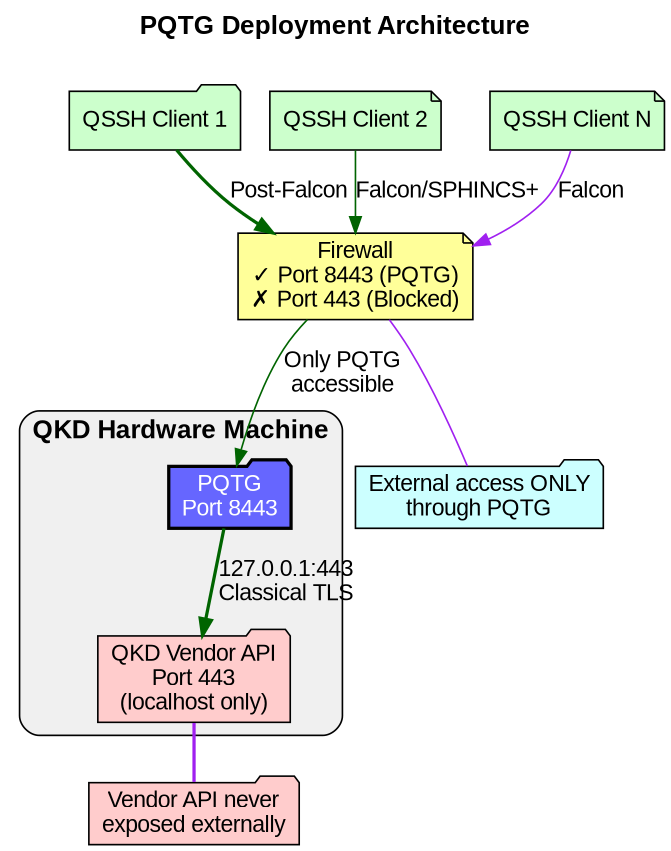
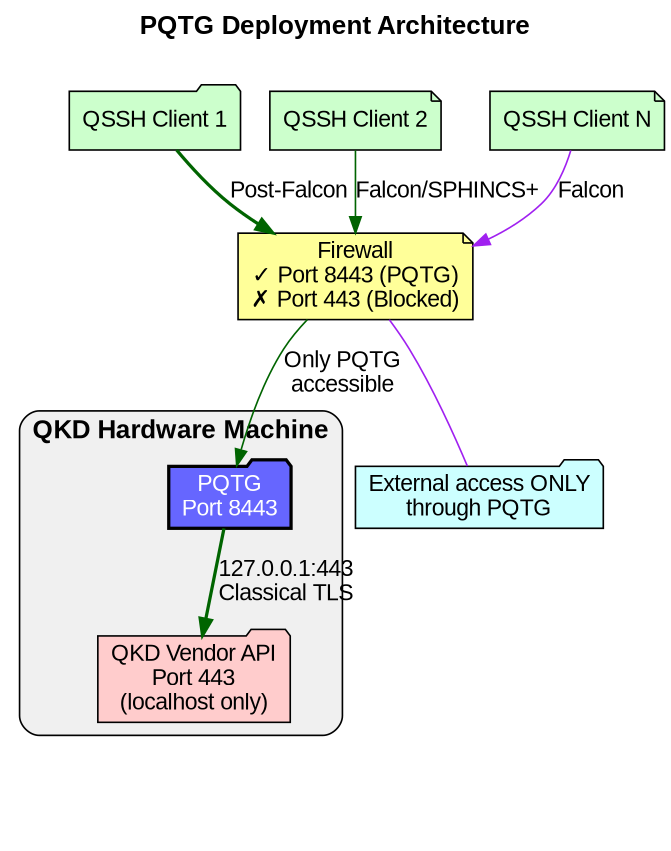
node "Vendor API never exposed externally": removed
